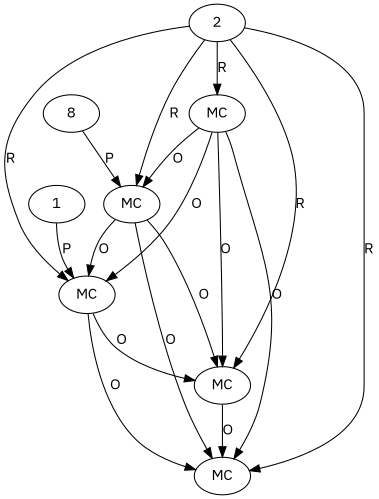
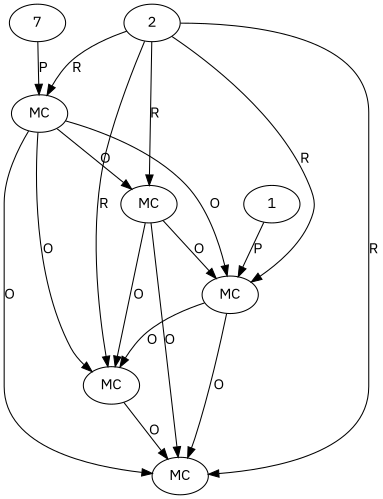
node "7": added
node "8": removed
